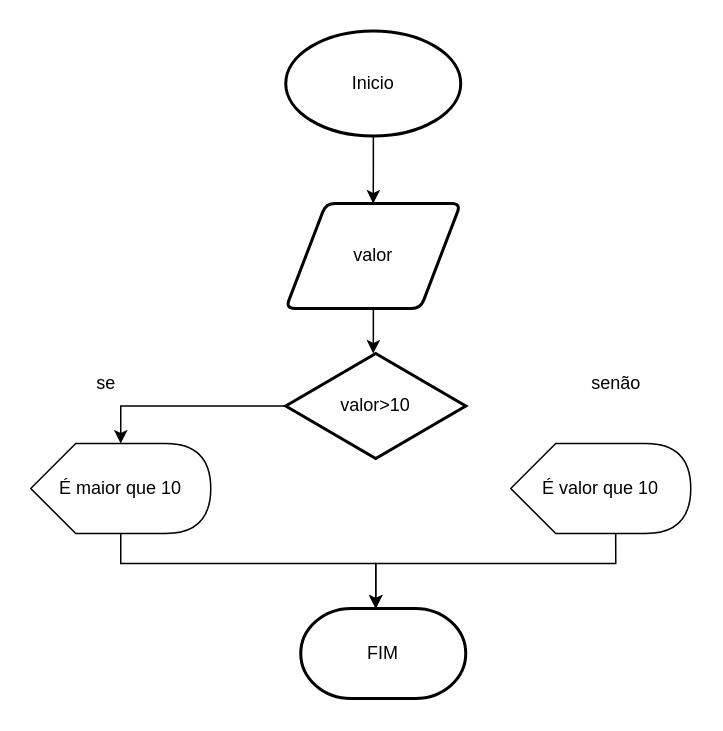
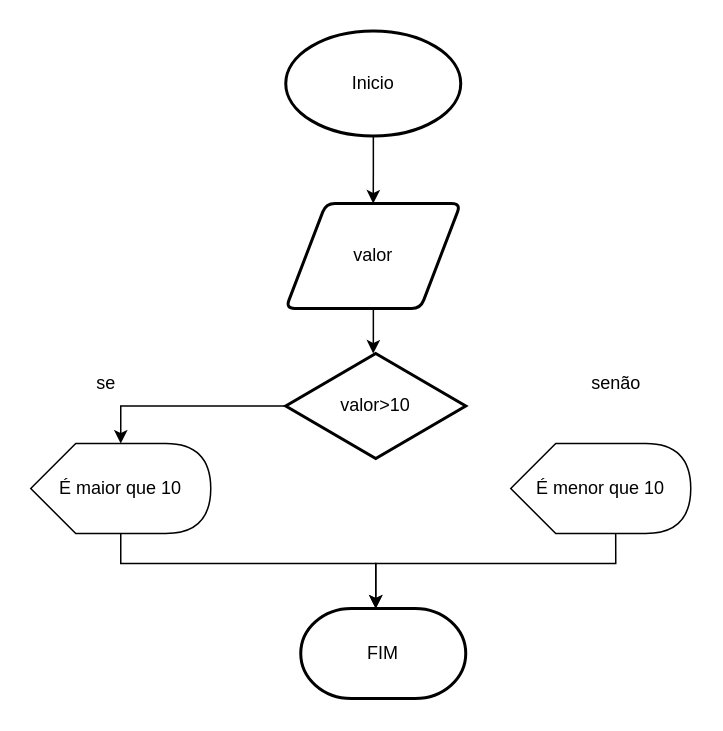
node "É valor que 10": label "É valor que 10" -> "É menor que 10"
